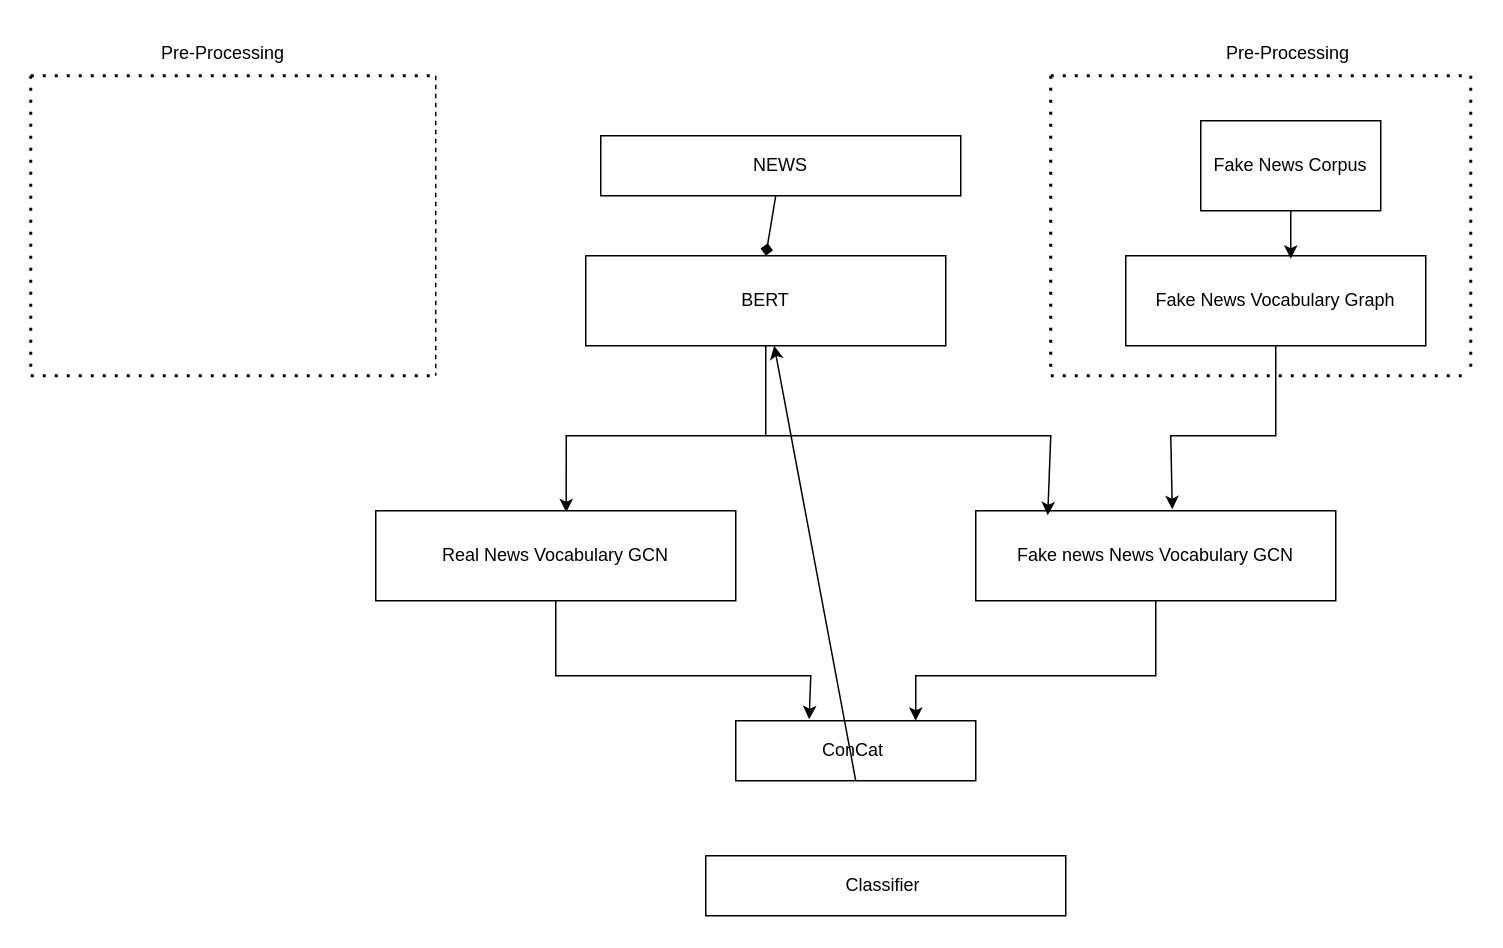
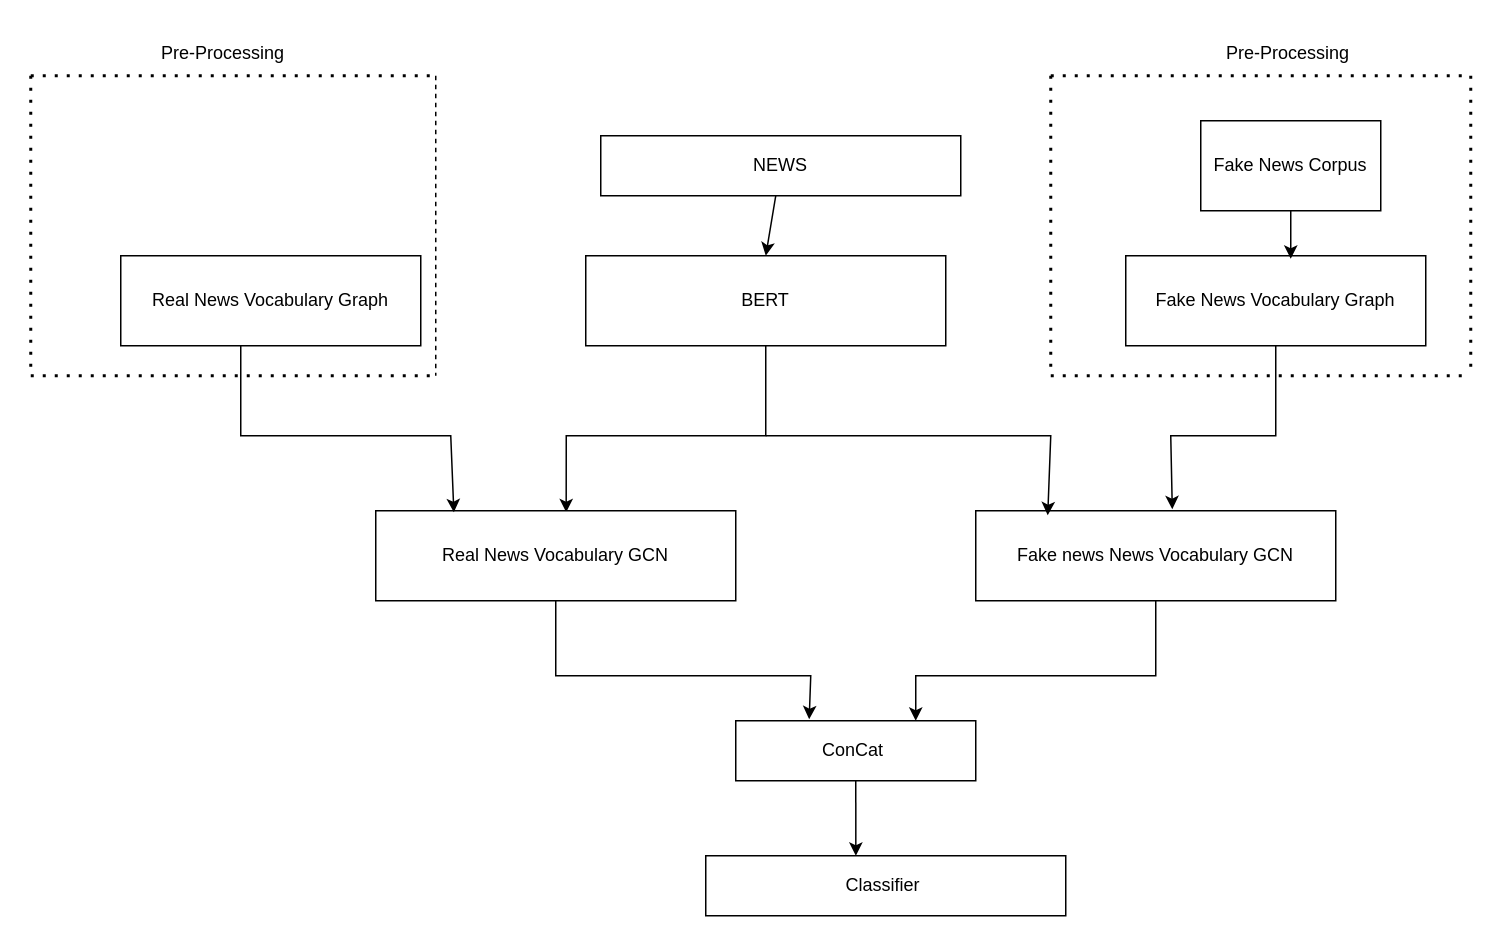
edge "NEWS" -> "BERT": arrowhead diamond -> classic
node "Real News Vocabulary Graph": added
edge "Real News Vocabulary Graph" -> "Real News Vocabulary GCN": added
edge "ConCat" -> "BERT": now "ConCat" -> "Classifier"
